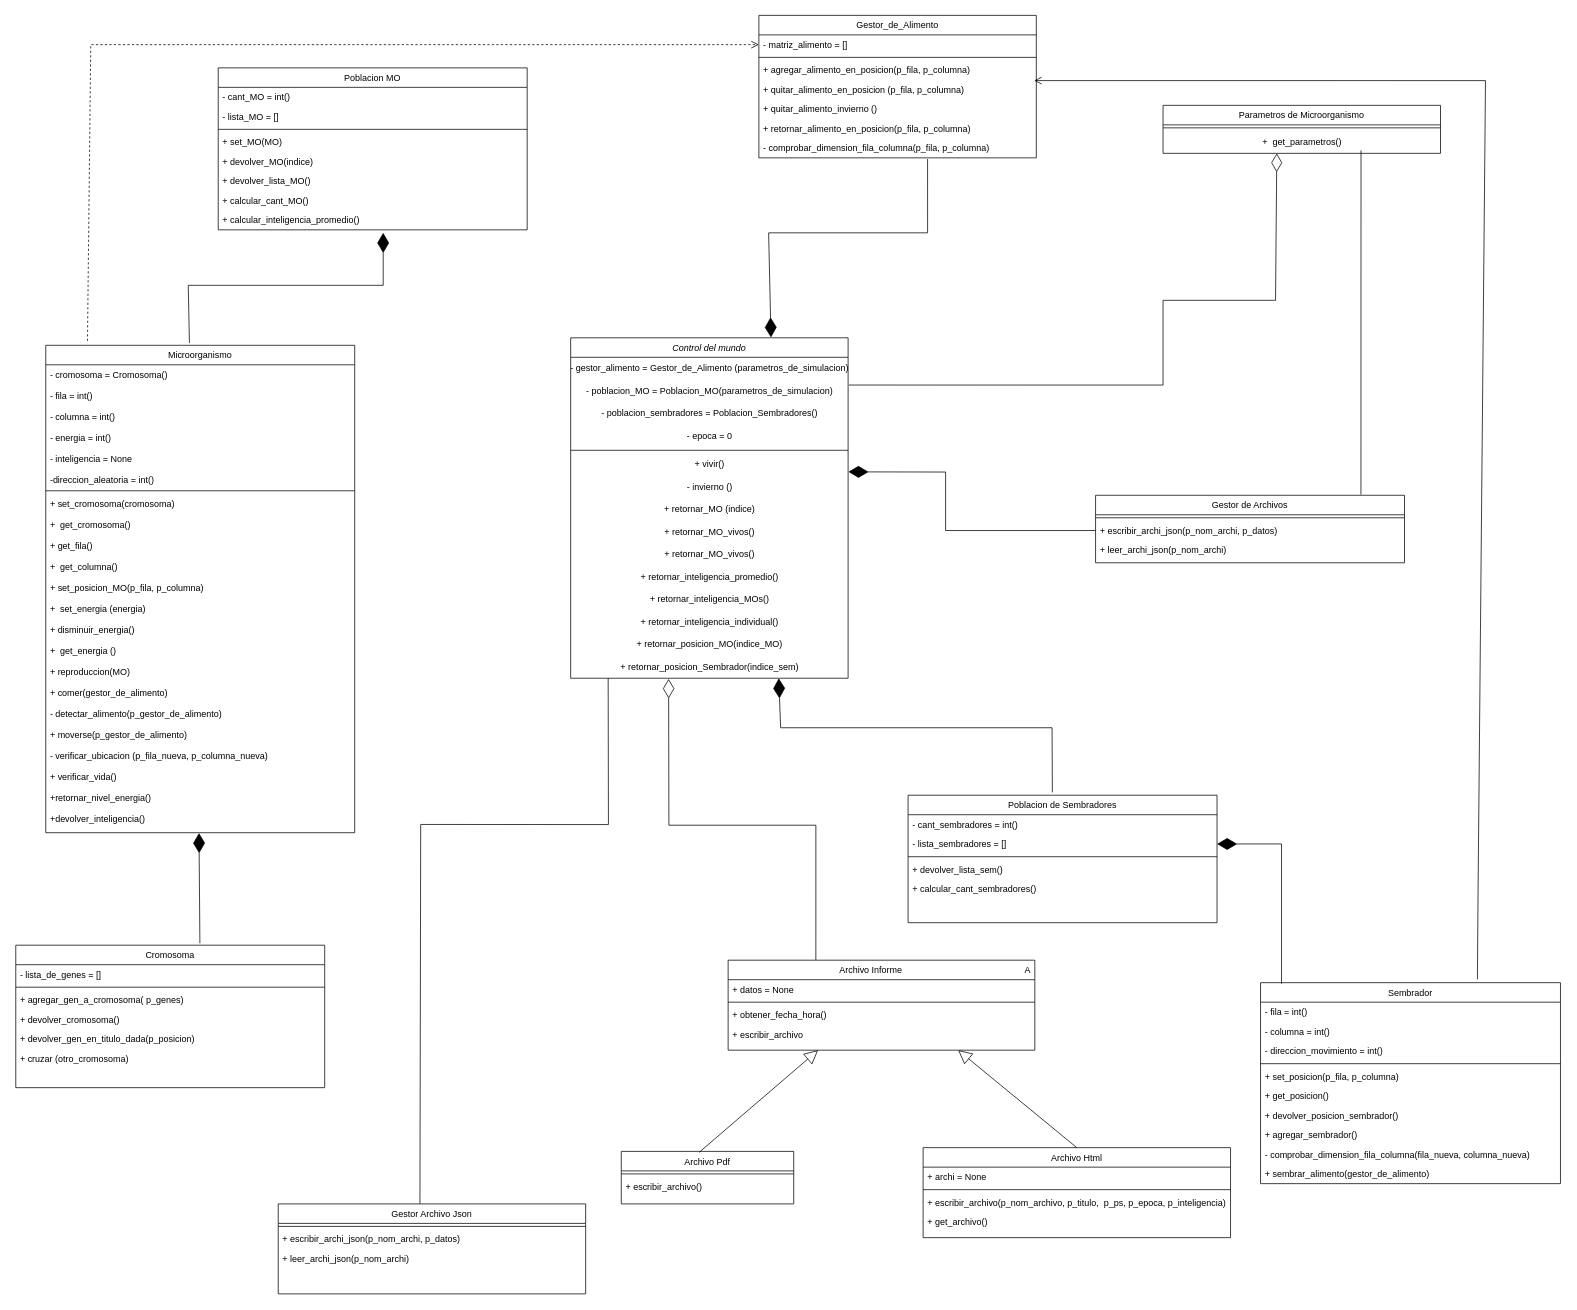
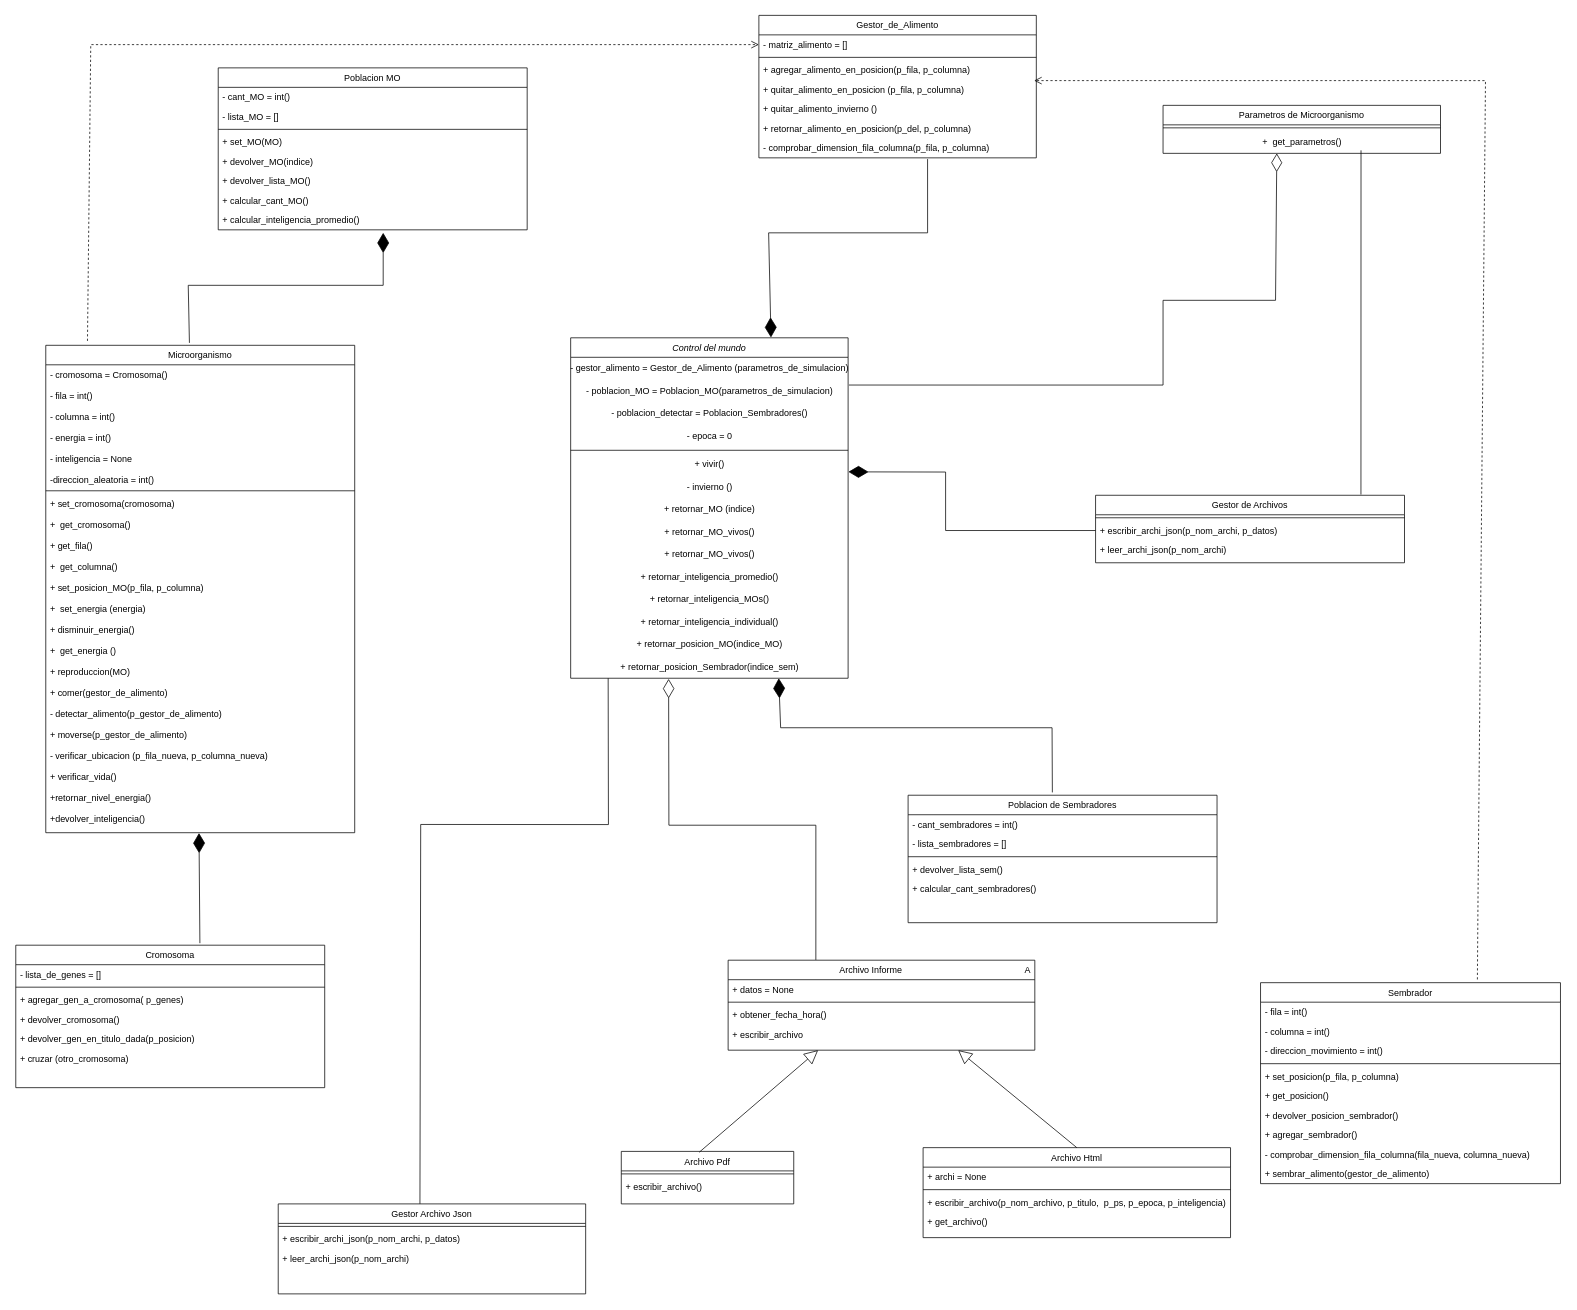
node "+ retornar_alimento_en_posicion(p_fila, p_columna)": label "+ retornar_alimento_en_posicion(p_fila, p_columna)" -> "+ retornar_alimento_en_posicion(p_del, p_columna)"
edge "Sembrador" -> "+ quitar_alimento_en_posicion (p_fila, p_columna)": style solid -> dashed
node "- poblacion_sembradores = Poblacion_Sembradores()": label "- poblacion_sembradores = Poblacion_Sembradores()" -> "- poblacion_detectar = Poblacion_Sembradores()"
edge "Sembrador" -> "- lista_sembradores = []": removed
